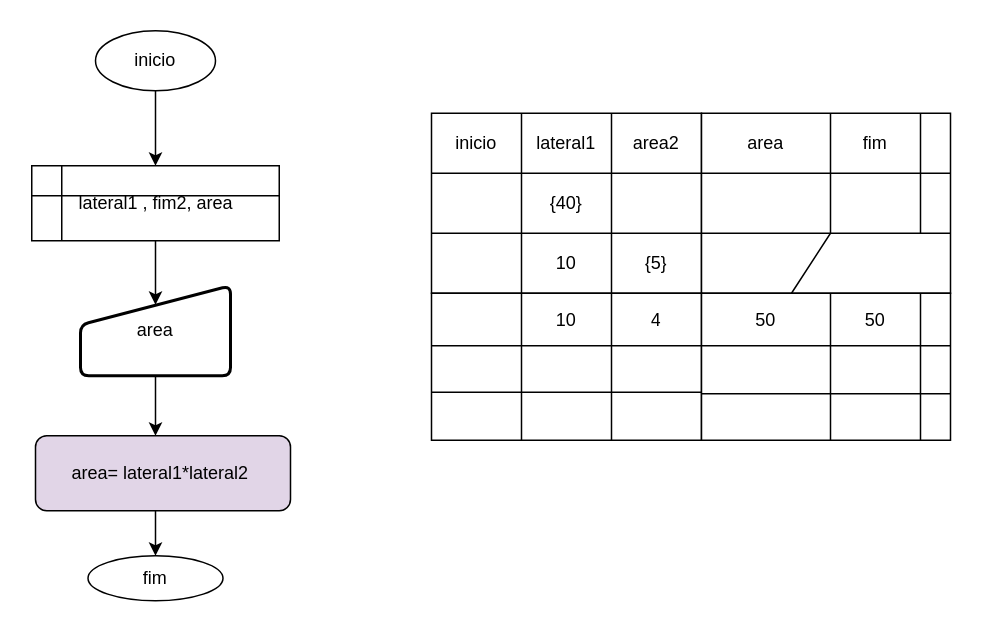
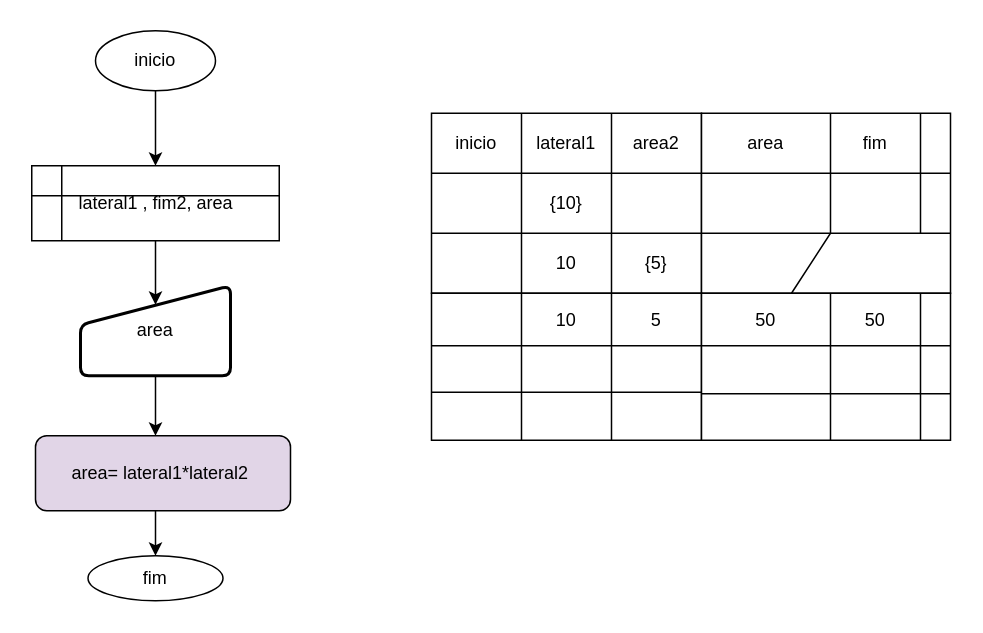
node "{40}": label "{40}" -> "{10}"
node "4": label "4" -> "5"
